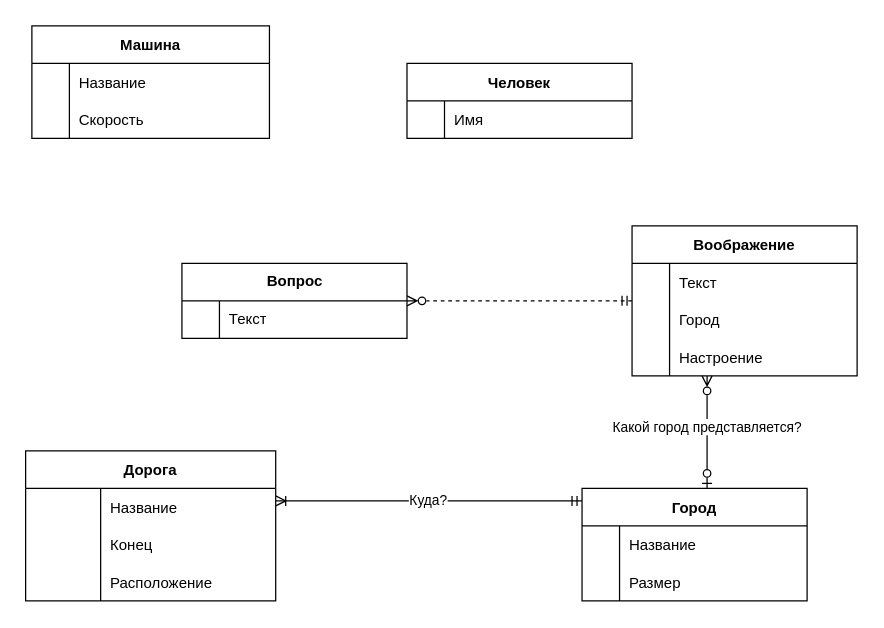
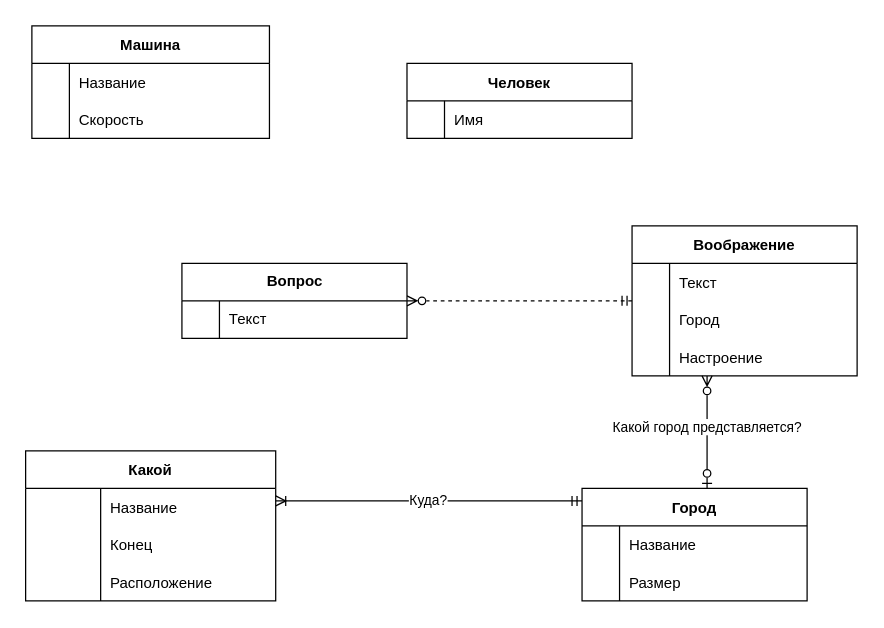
node "Дорога": label "Дорога" -> "Какой"
